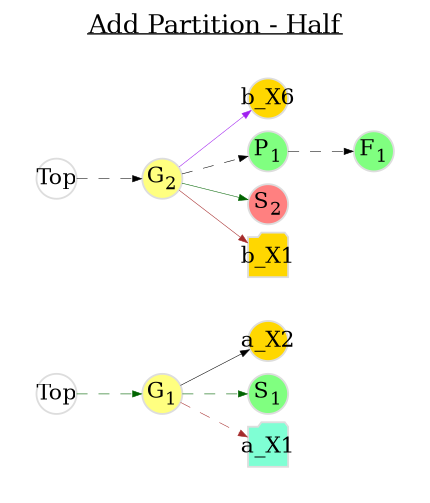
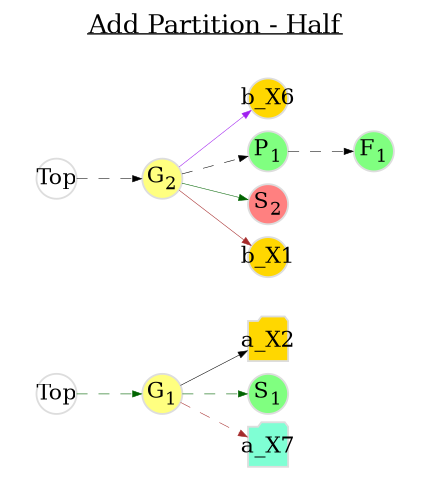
node "b_X1": shape folder -> circle
node "a_X2": shape circle -> folder
node "a_X1": label "a_X1" -> "a_X7"
